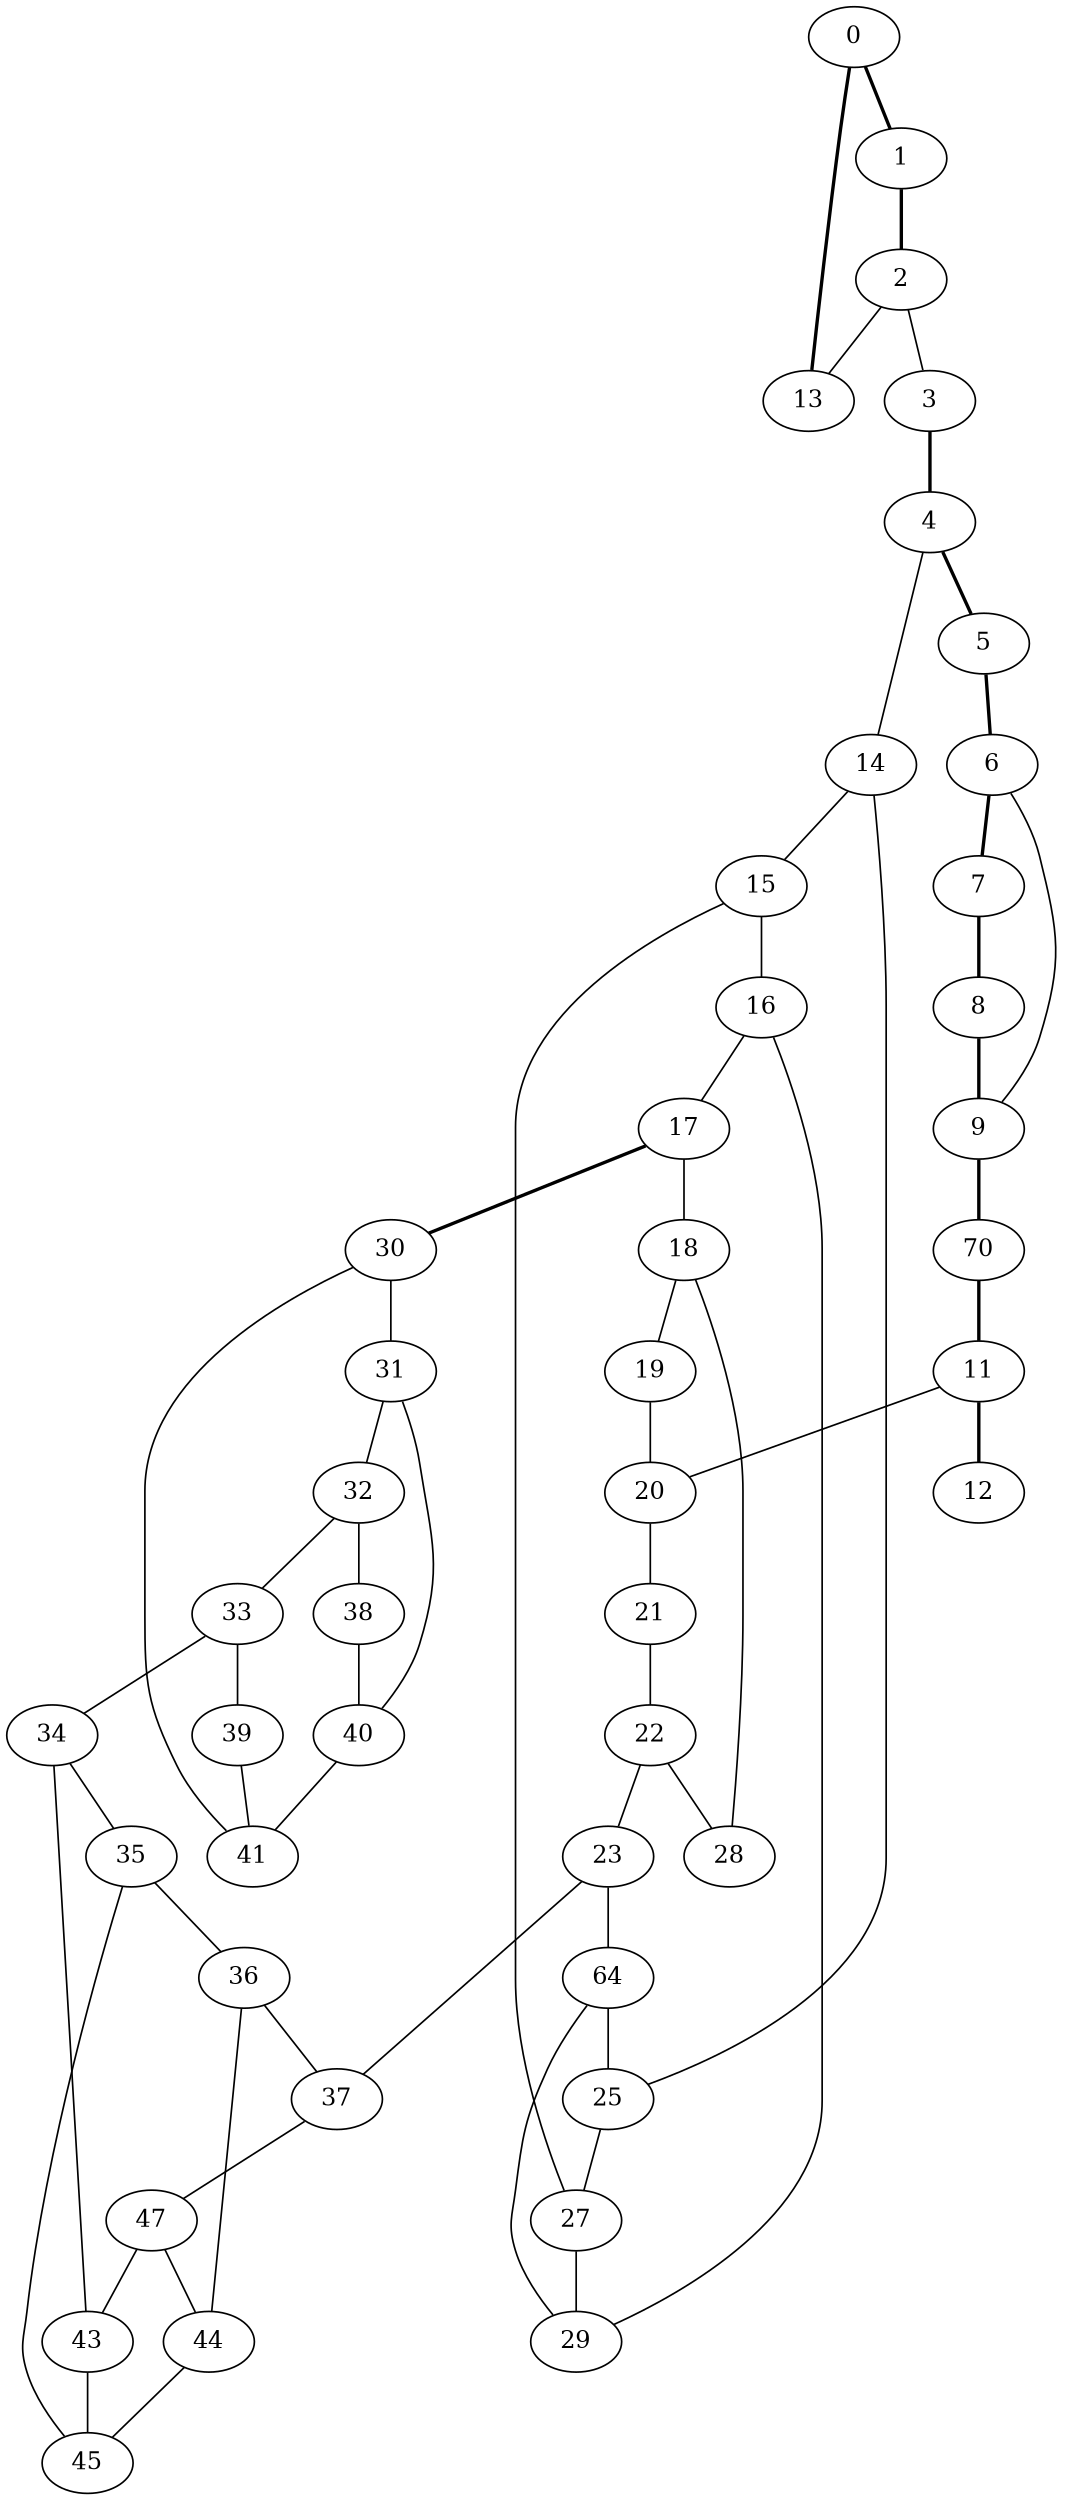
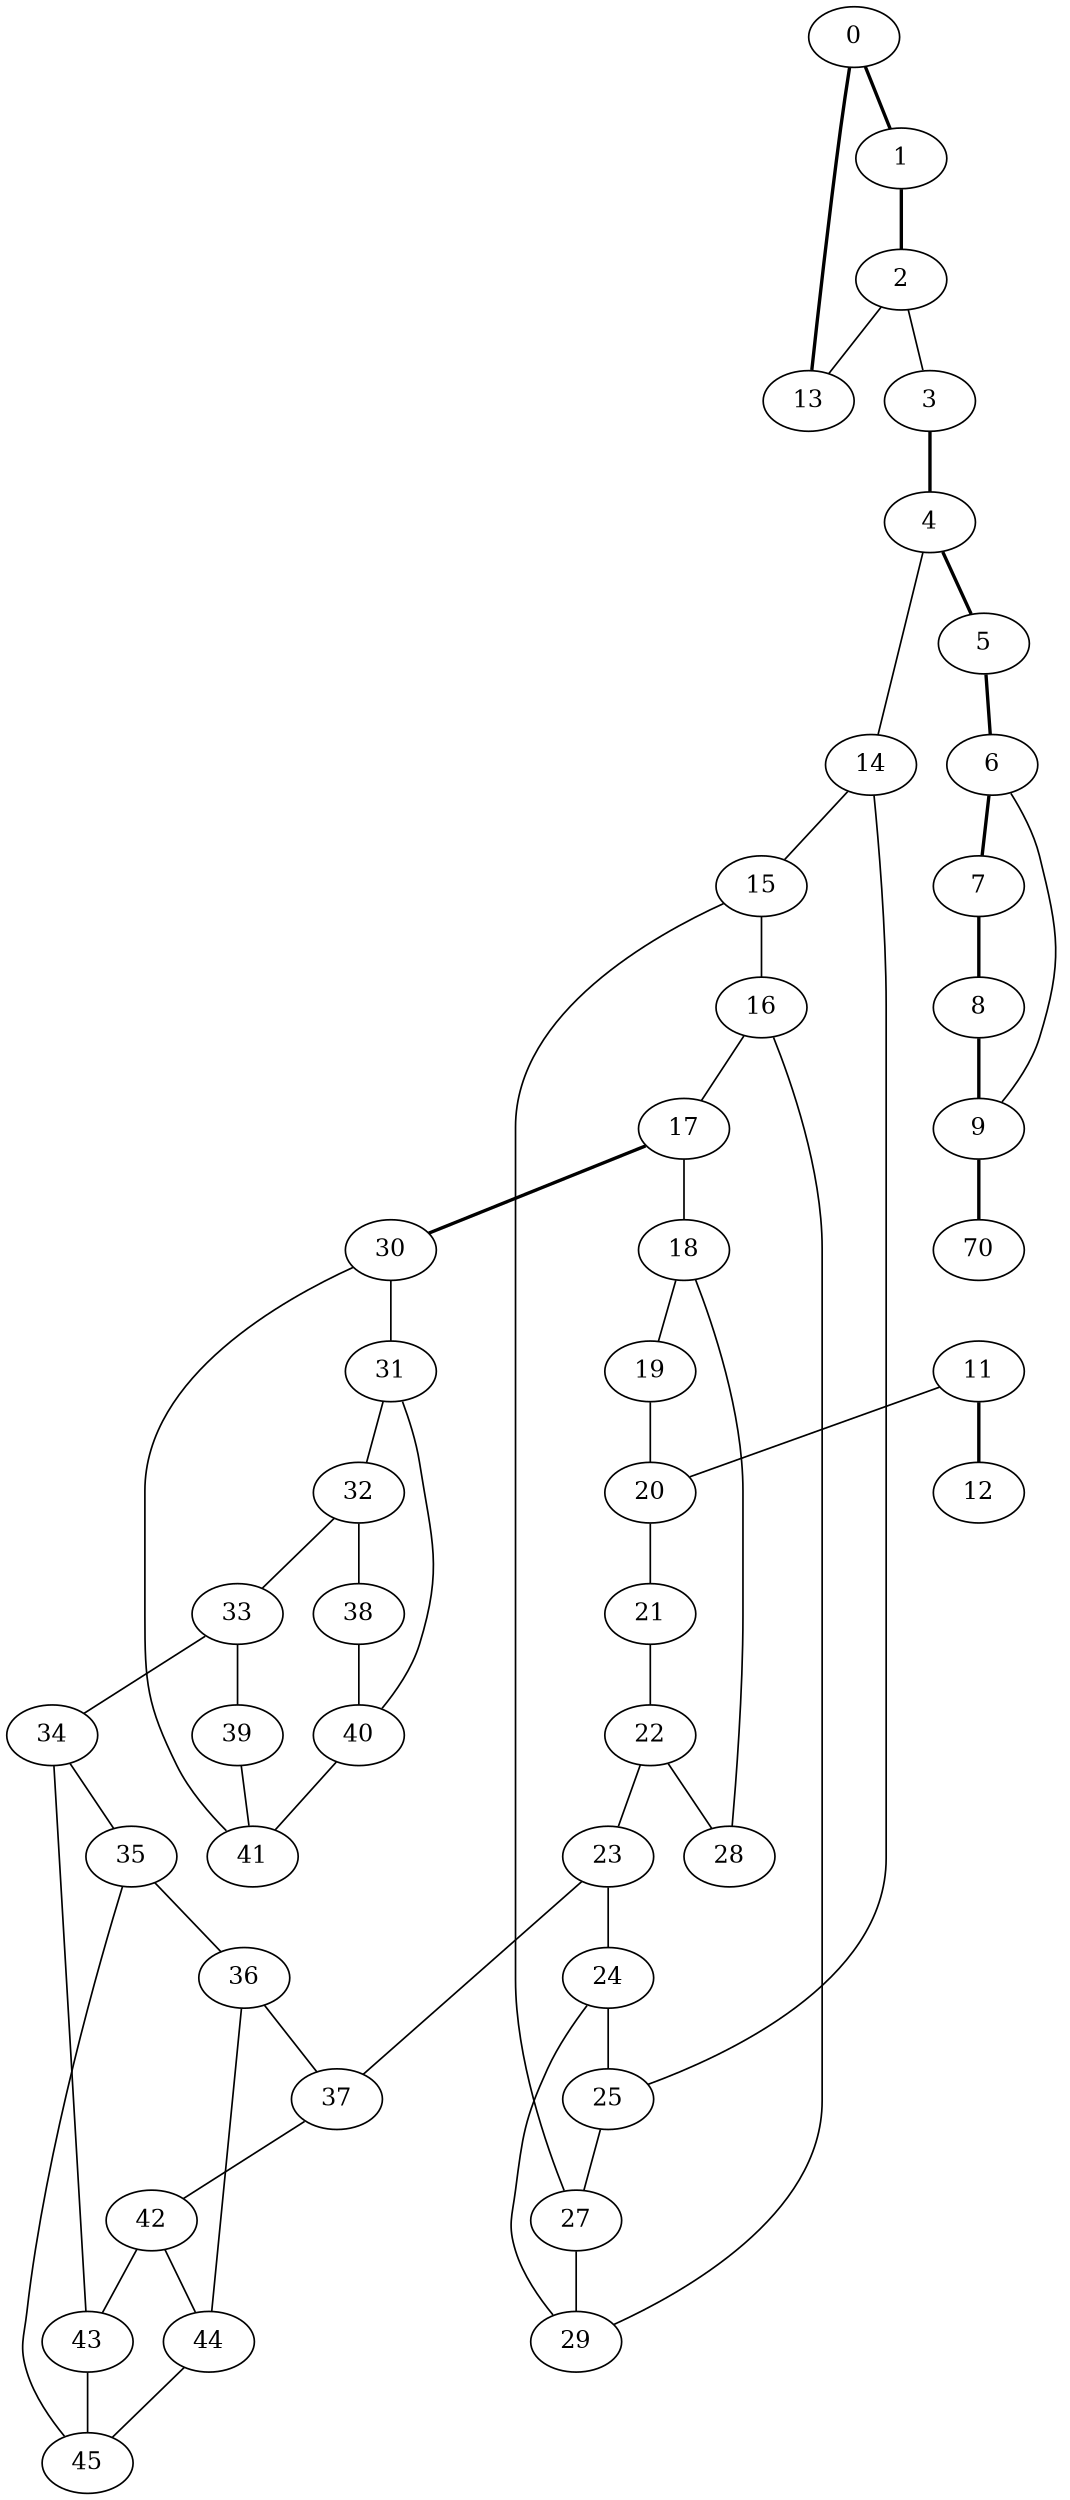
edge "70" -- "11": removed
node "64": label "64" -> "24"
node "47": label "47" -> "42"
